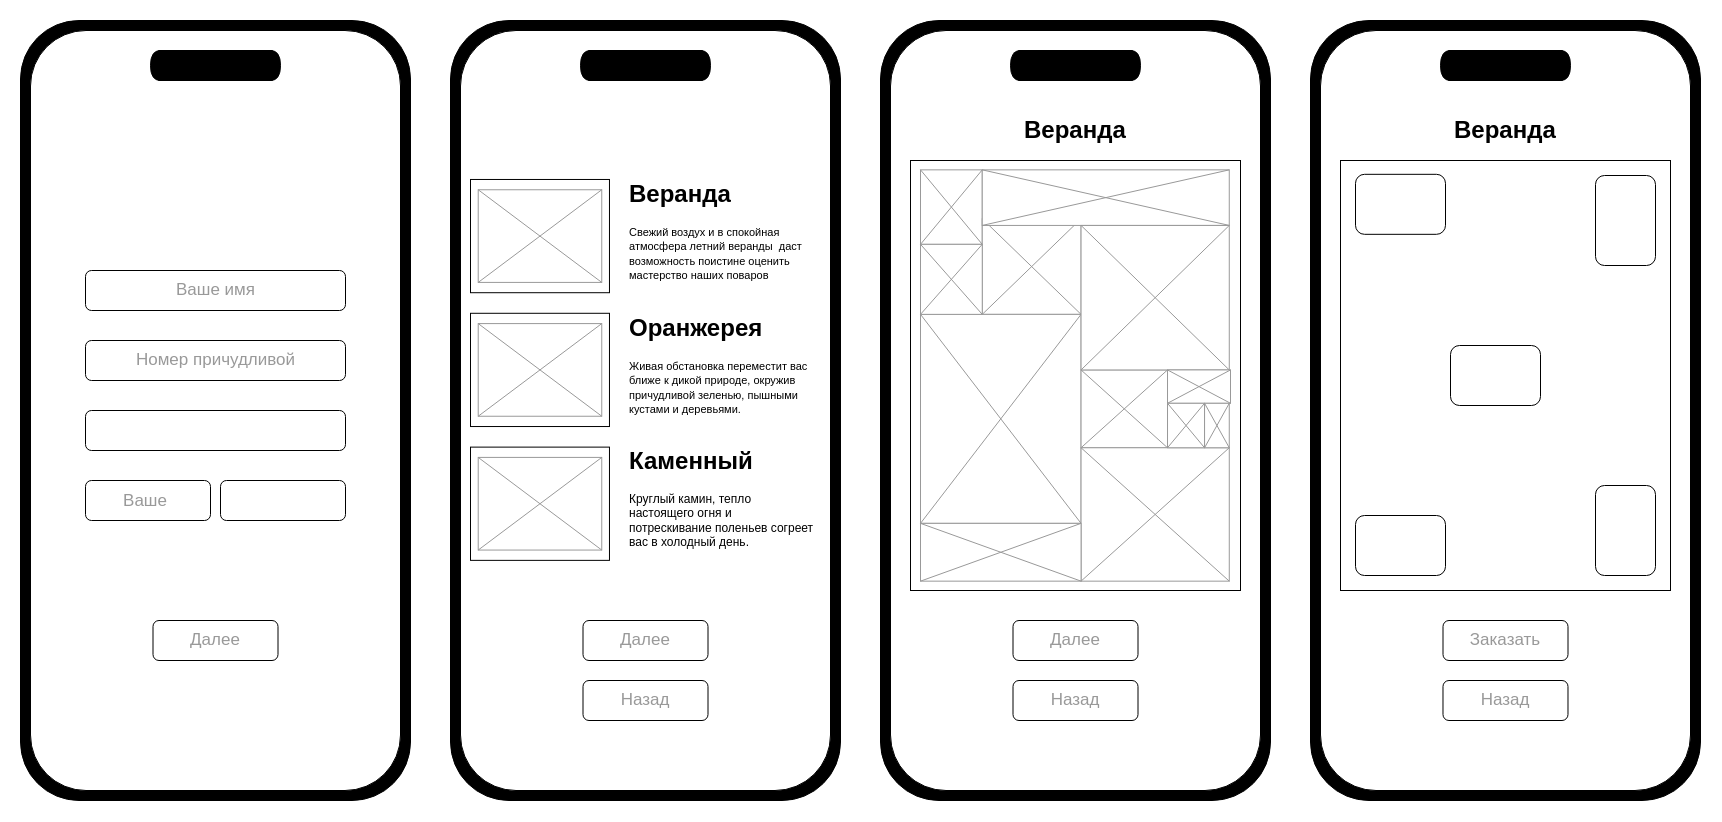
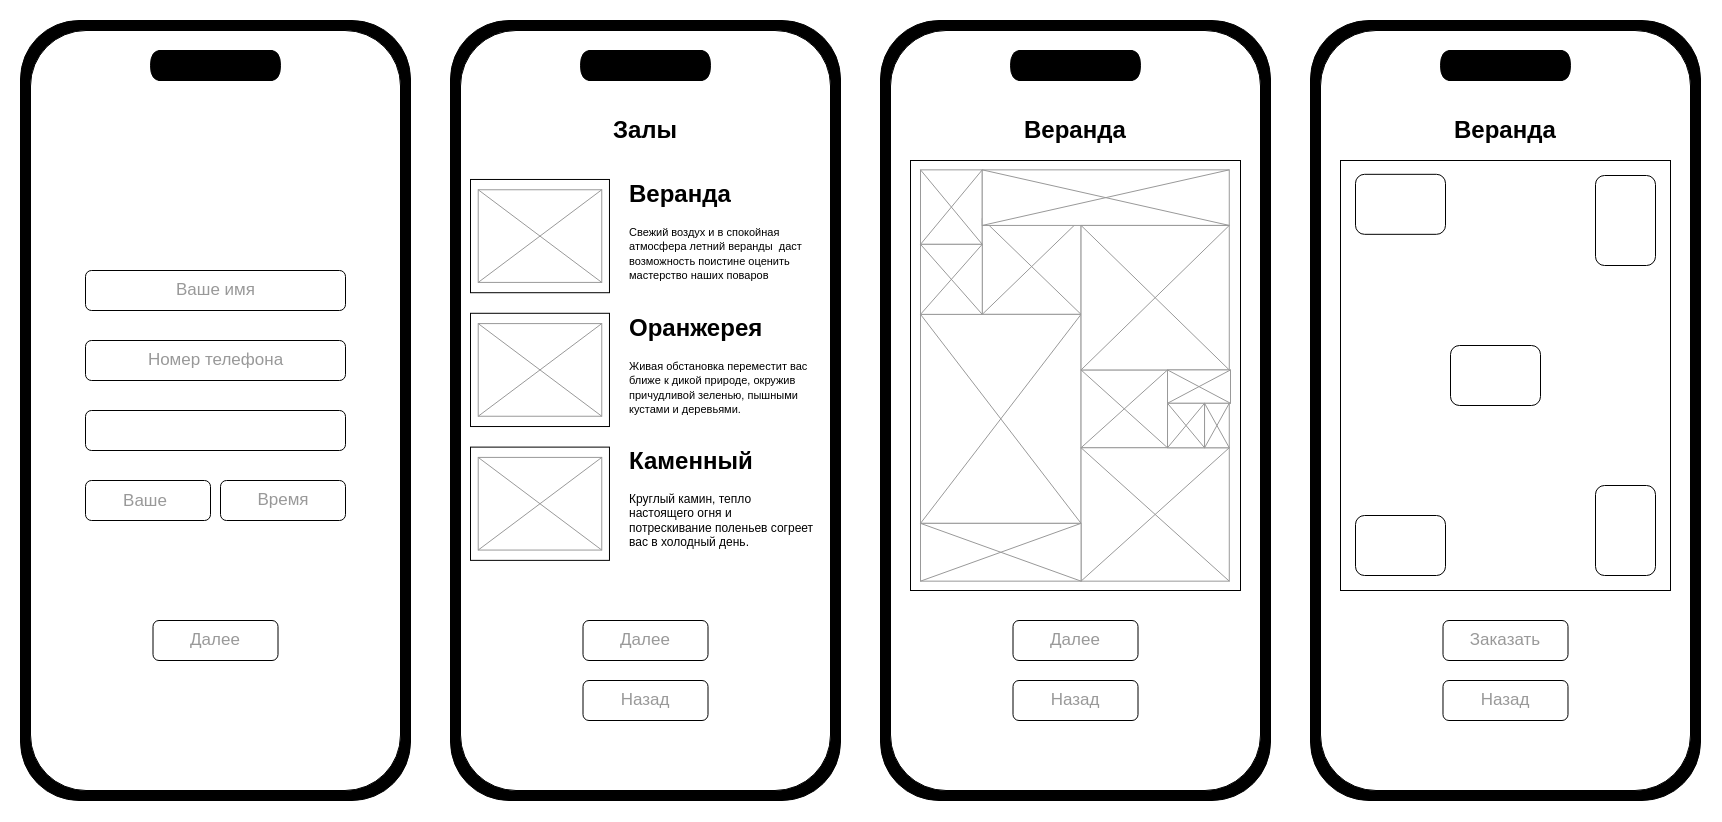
node "Залы": added
node "Номер причудливой": label "Номер причудливой" -> "Номер телефона"
node "Время": added
